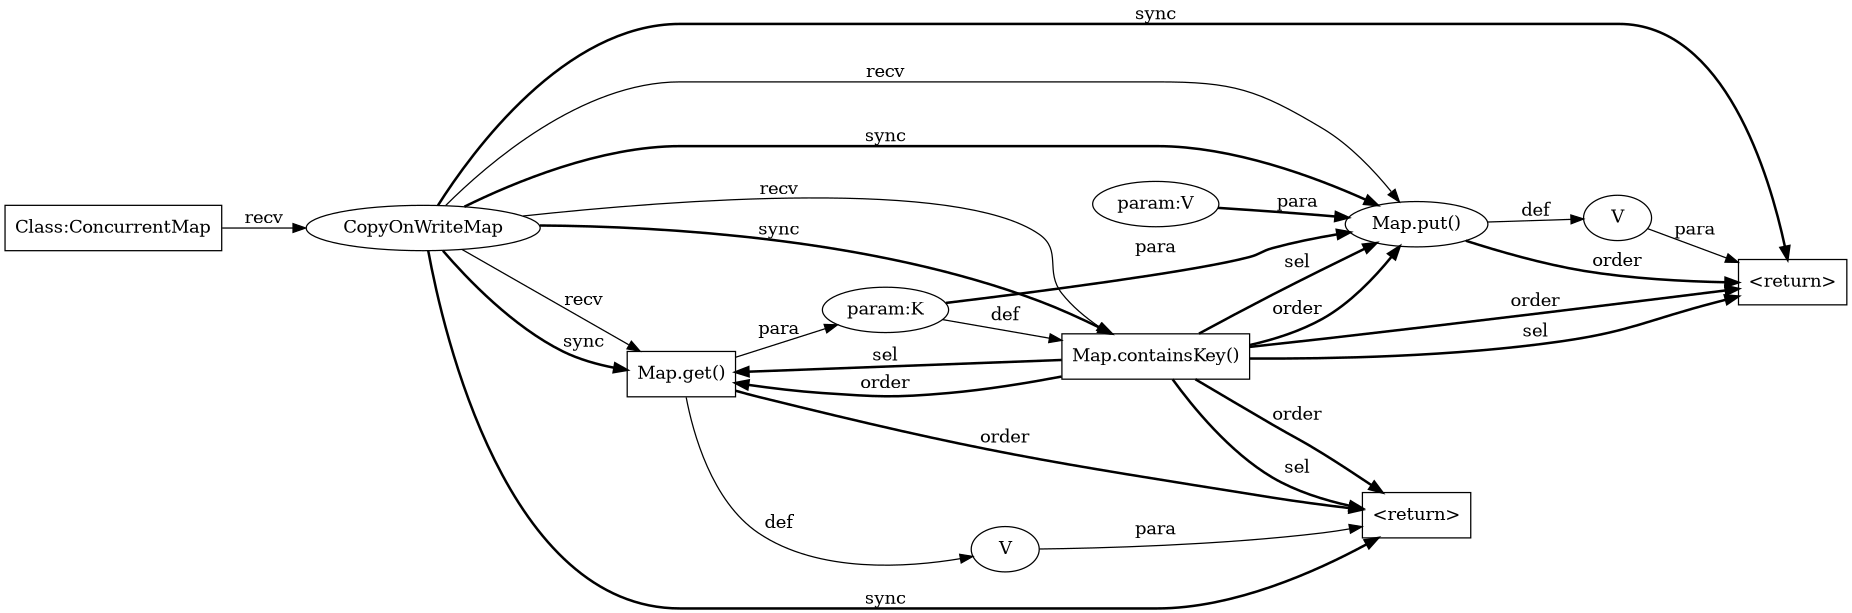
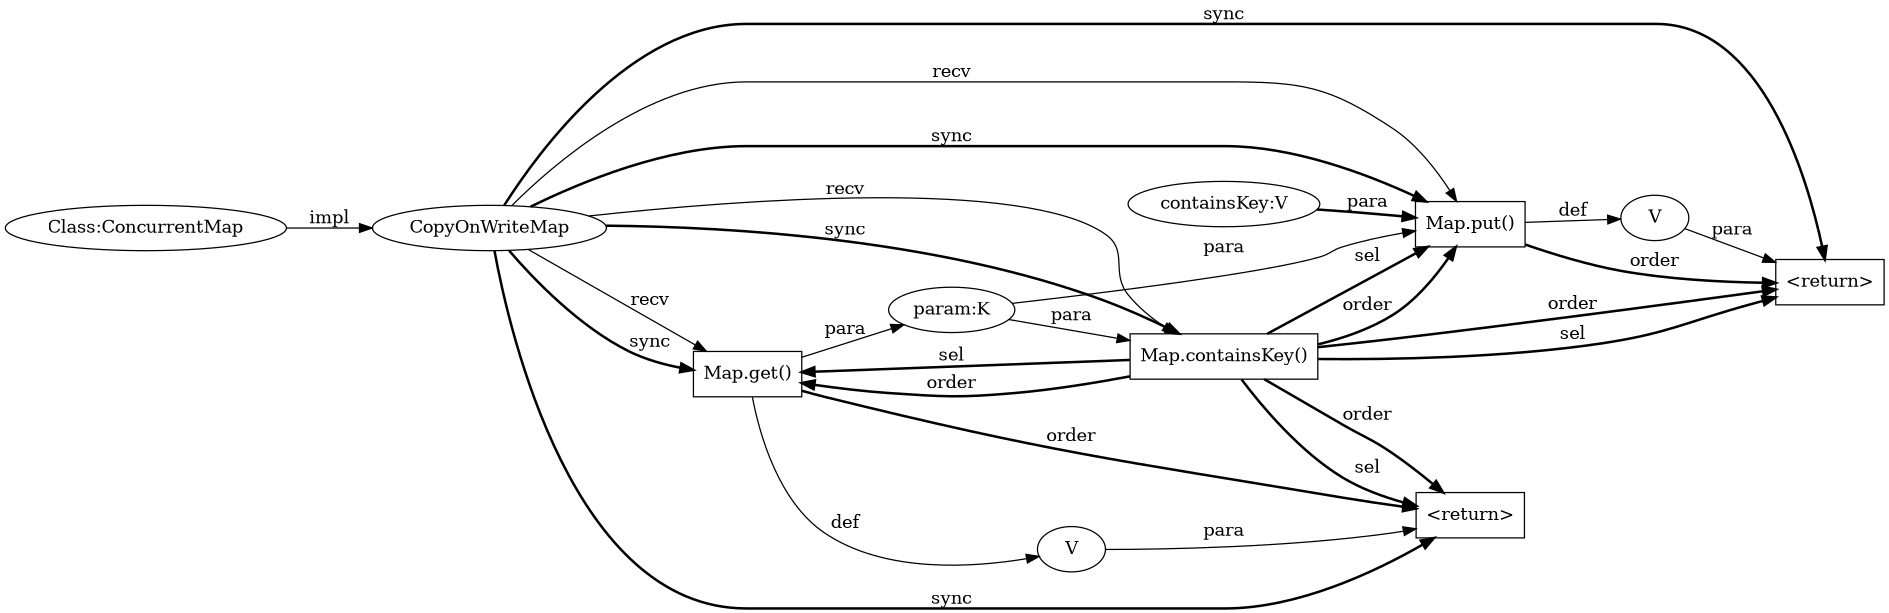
node "param:V": label "param:V" -> "containsKey:V"
edge "Class:ConcurrentMap" -> "CopyOnWriteMap": label "recv" -> "impl"
node "Map.put()": shape ellipse -> box
node "Class:ConcurrentMap": shape box -> ellipse
edge "param:K" -> "Map.put()": style bold -> solid
edge "param:K" -> "Map.containsKey()": label "def" -> "para"
